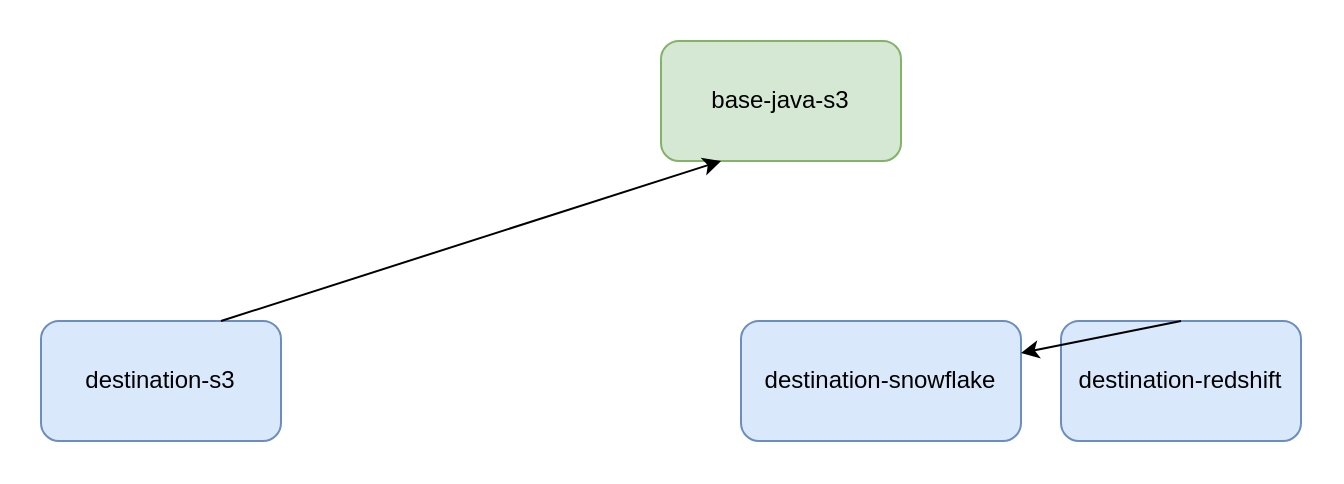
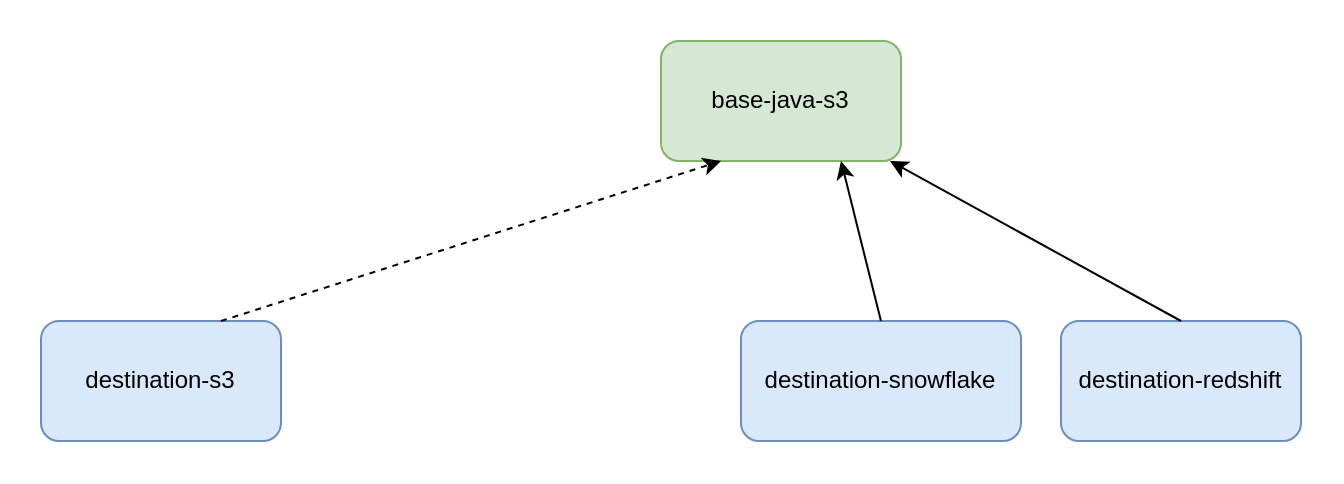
edge "destination-s3" -> "base-java-s3": style solid -> dashed
edge "destination-snowflake" -> "base-java-s3": added
edge "destination-redshift" -> "destination-snowflake": now "destination-redshift" -> "base-java-s3"
